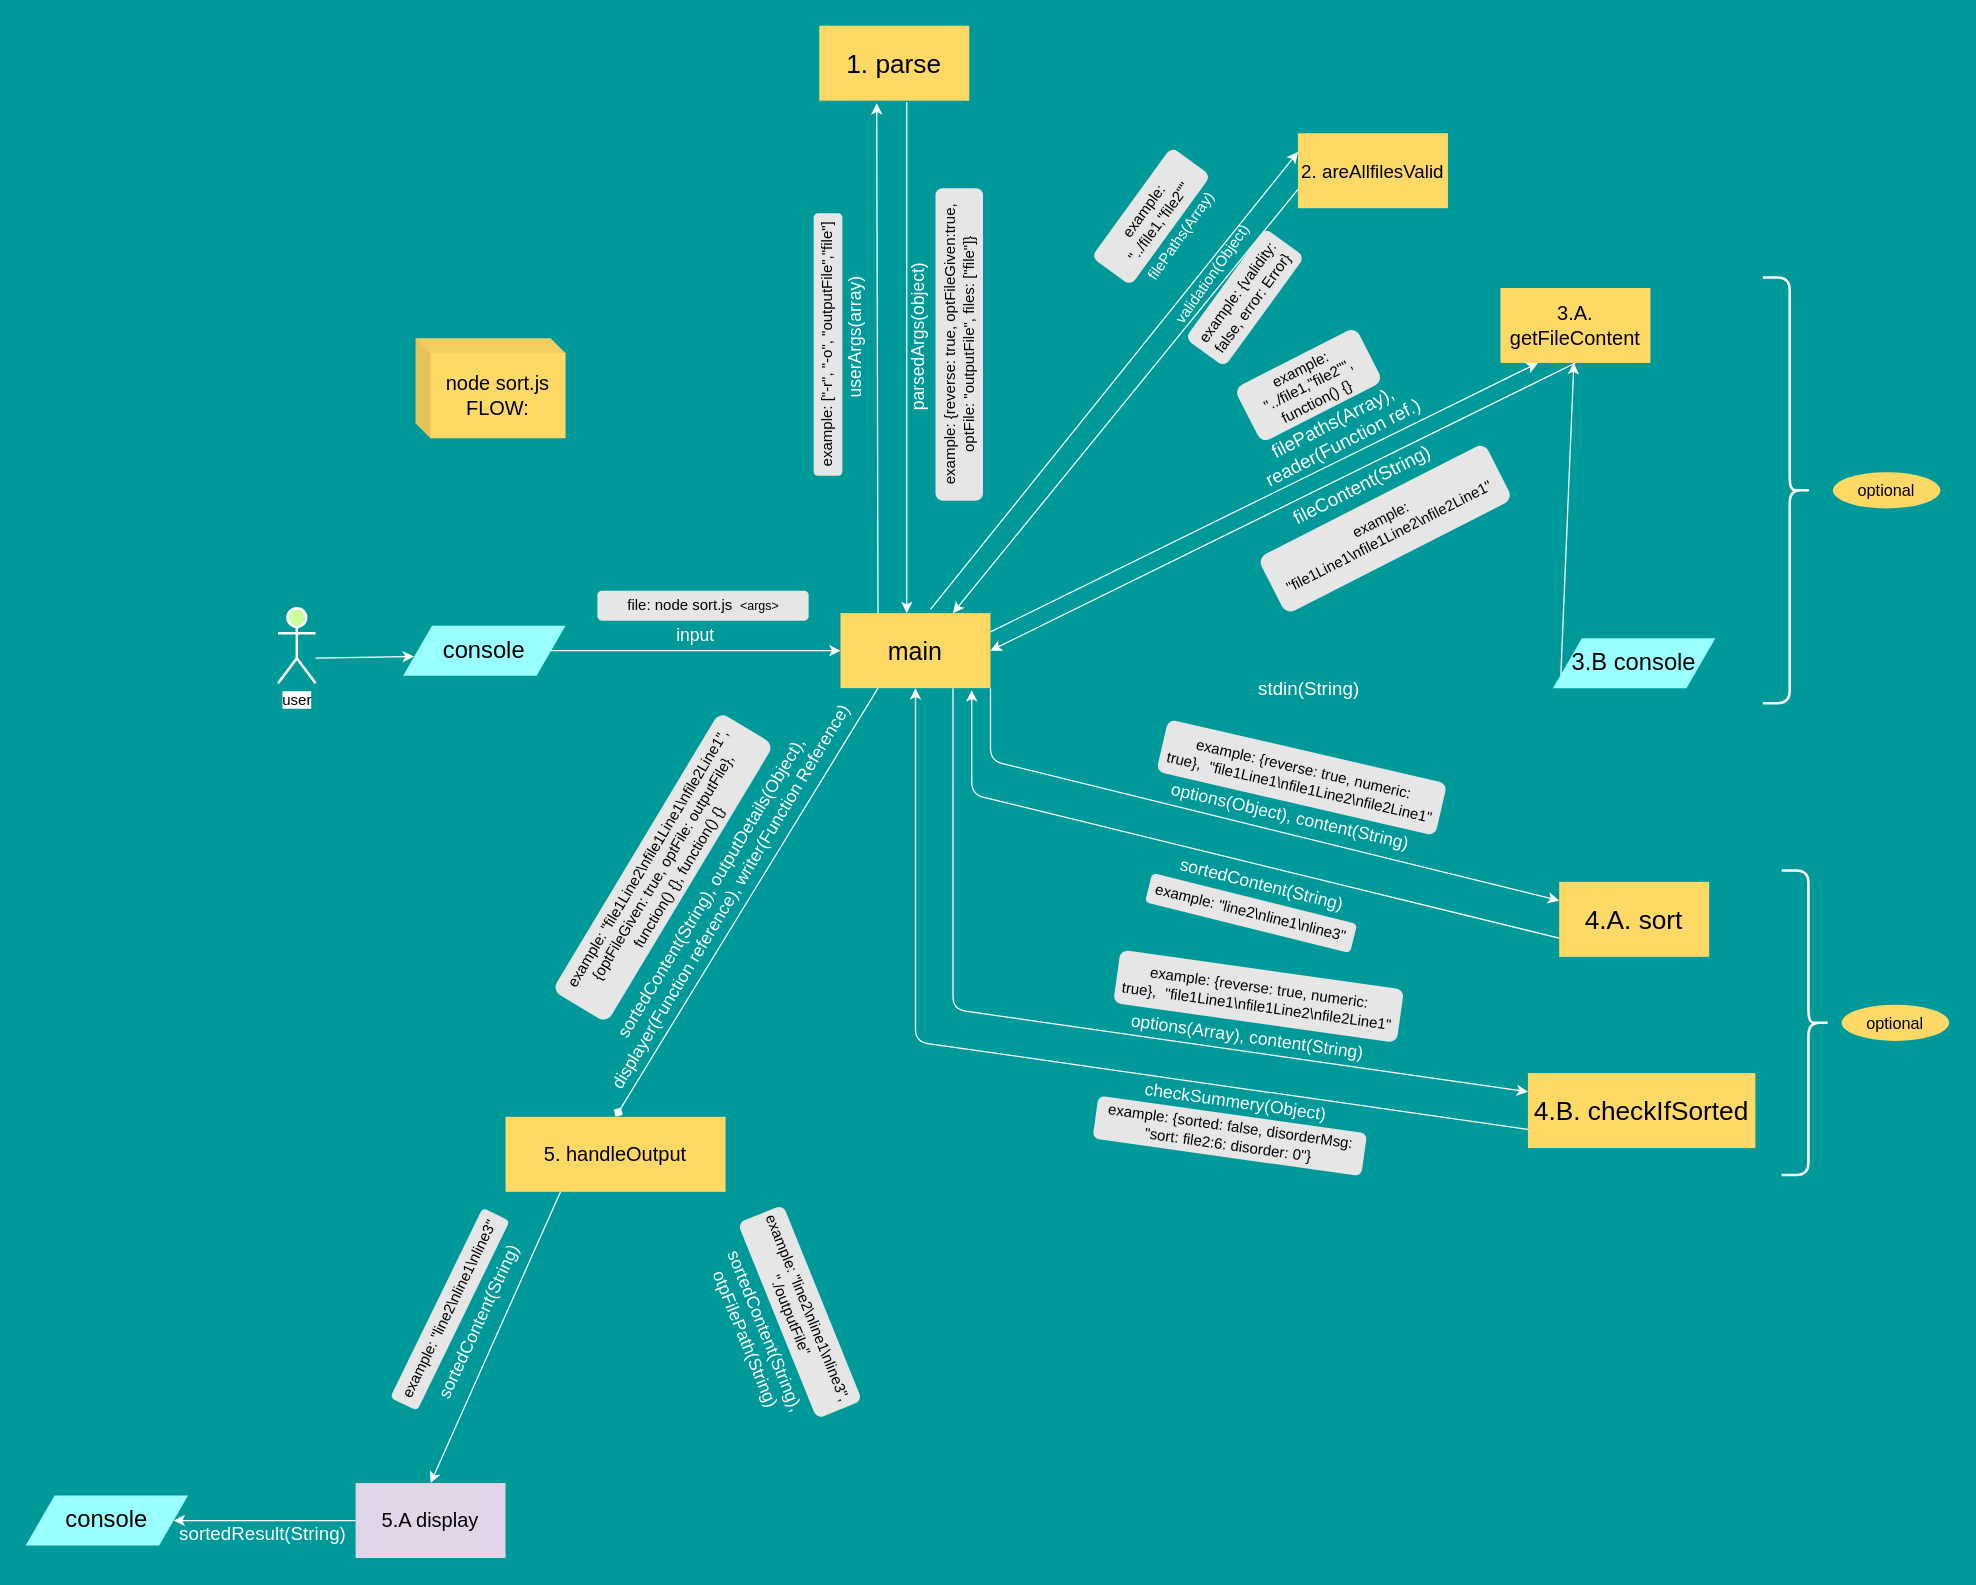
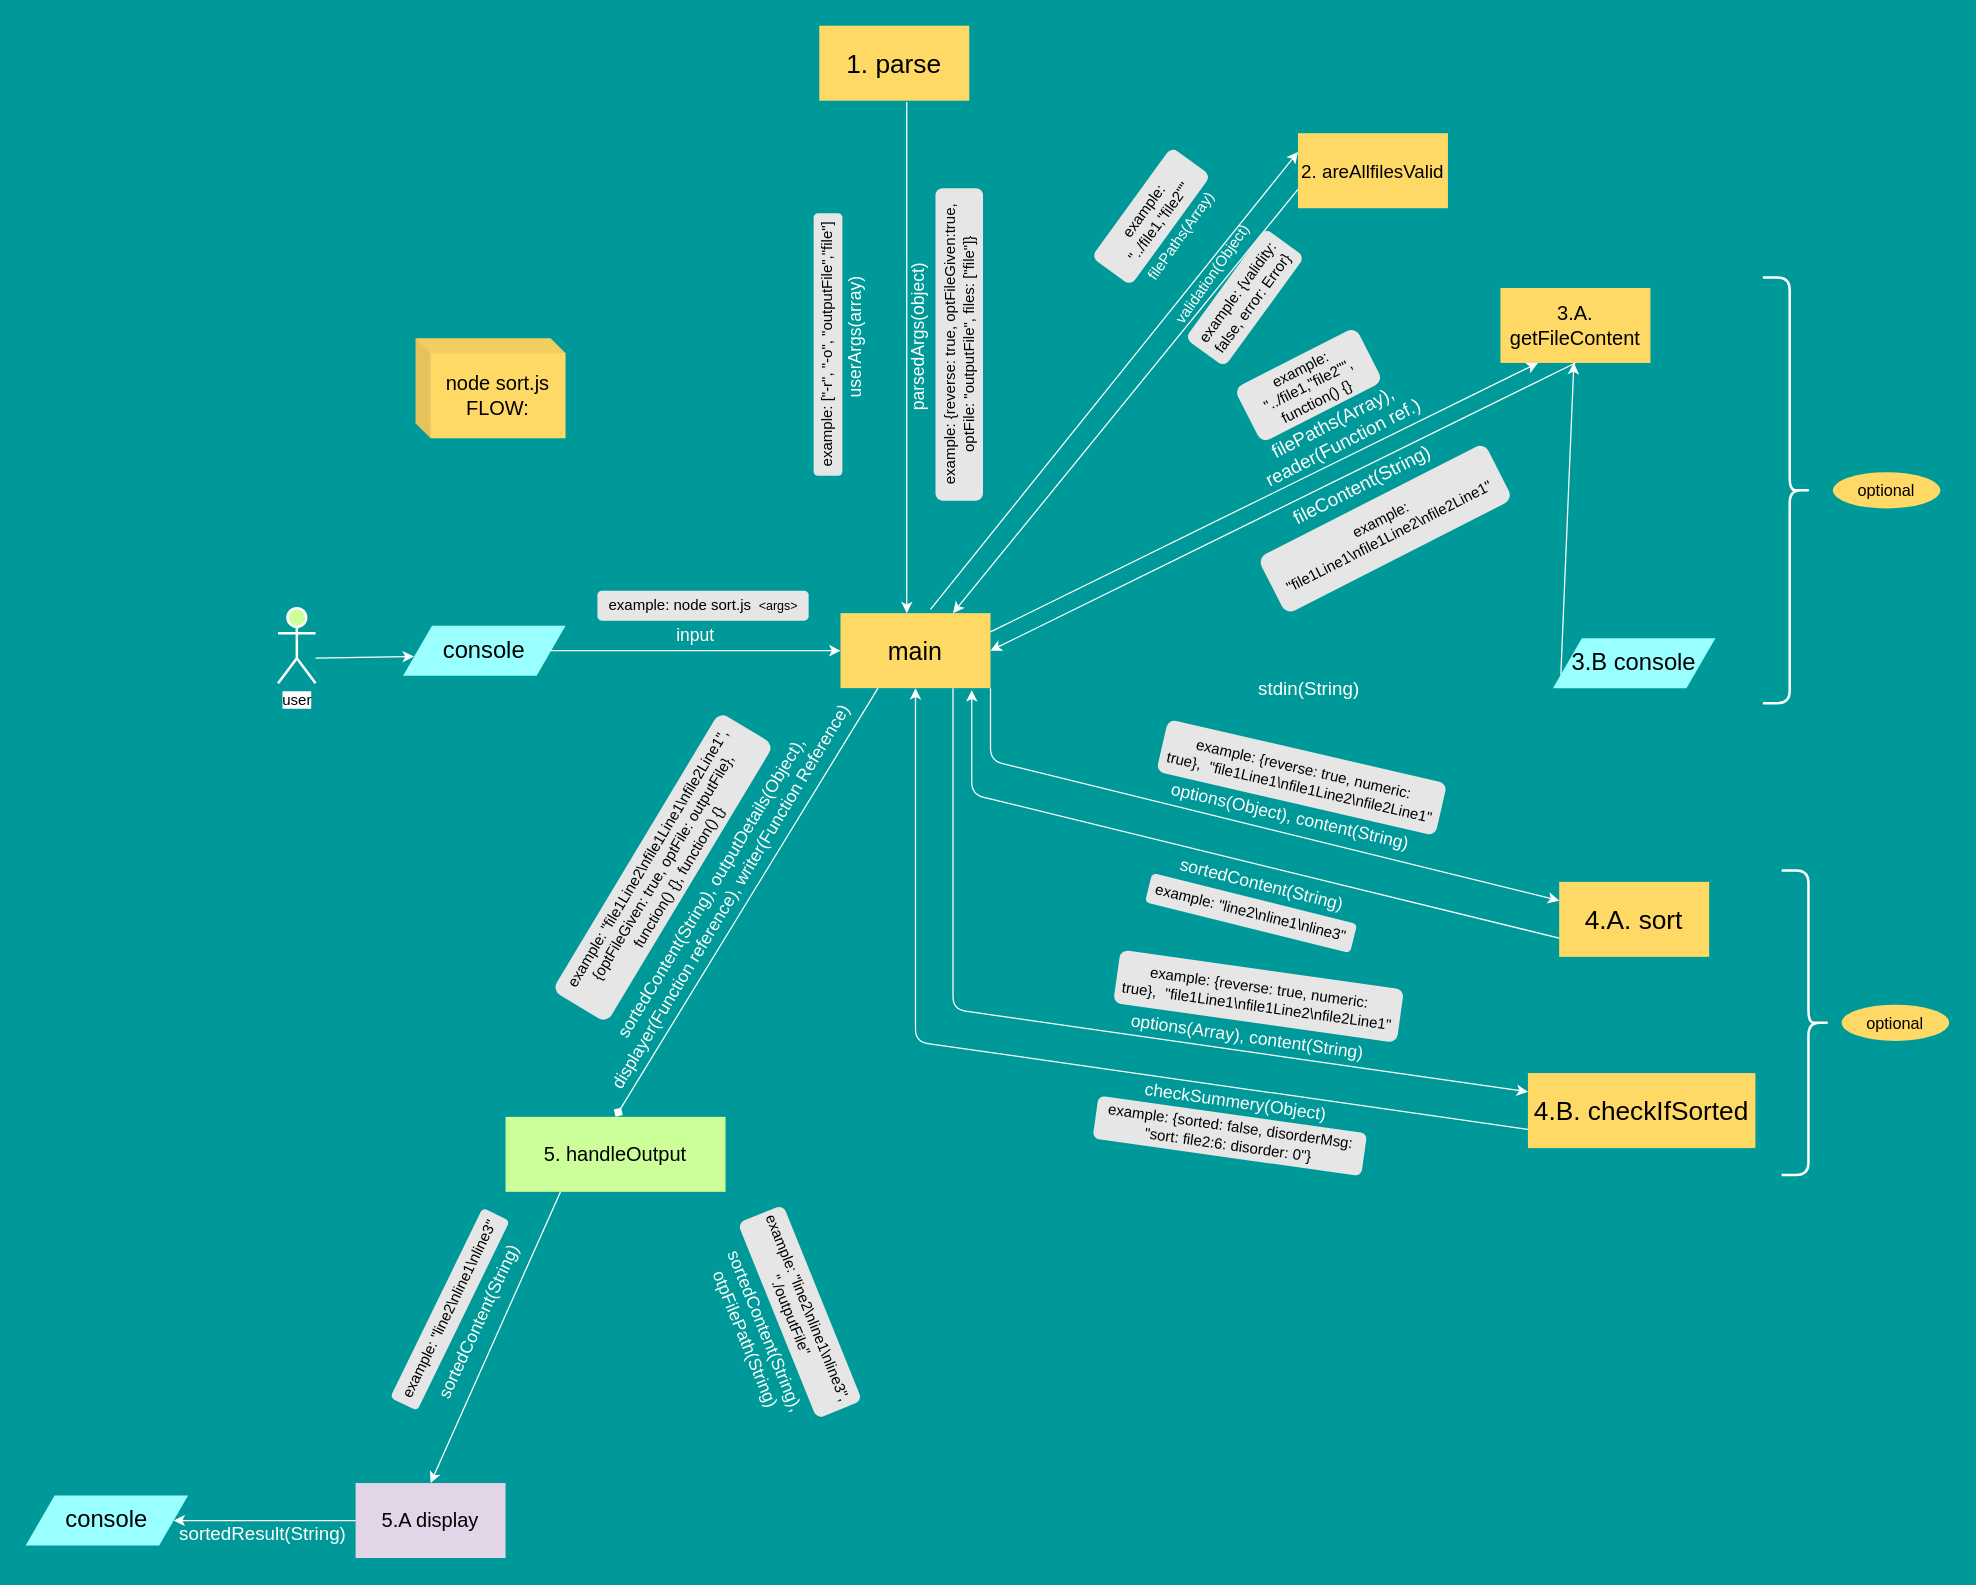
edge "main" -> "1. parse": removed
node "file: node sort.js <args>": label "file: node sort.js <args>" -> "example: node sort.js <args>"
node "5. handleOutput": fillcolor #ffd966 -> #ccff99
